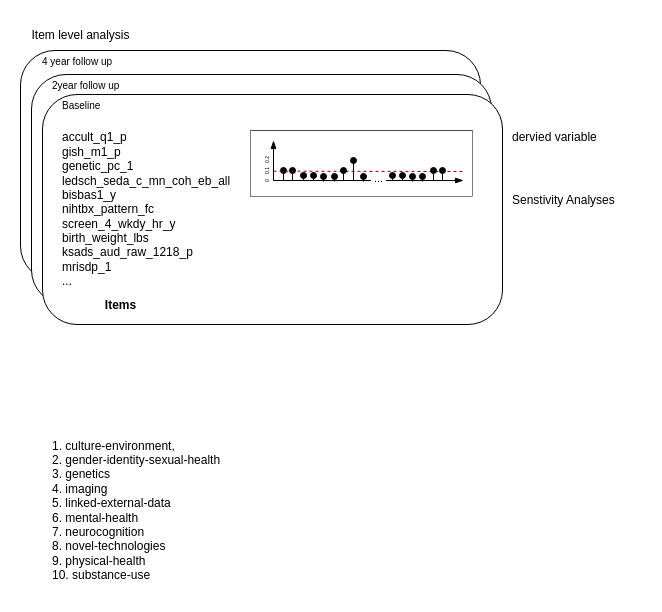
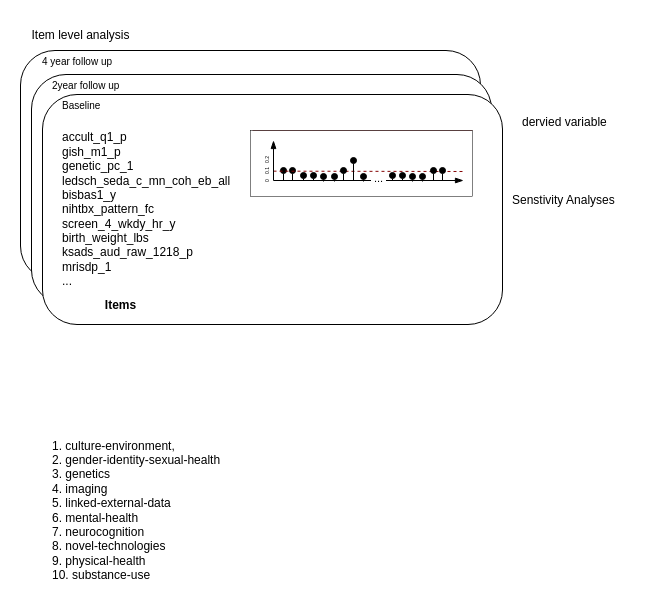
node "dervied variable": moved (566, 137) -> (576, 122)
